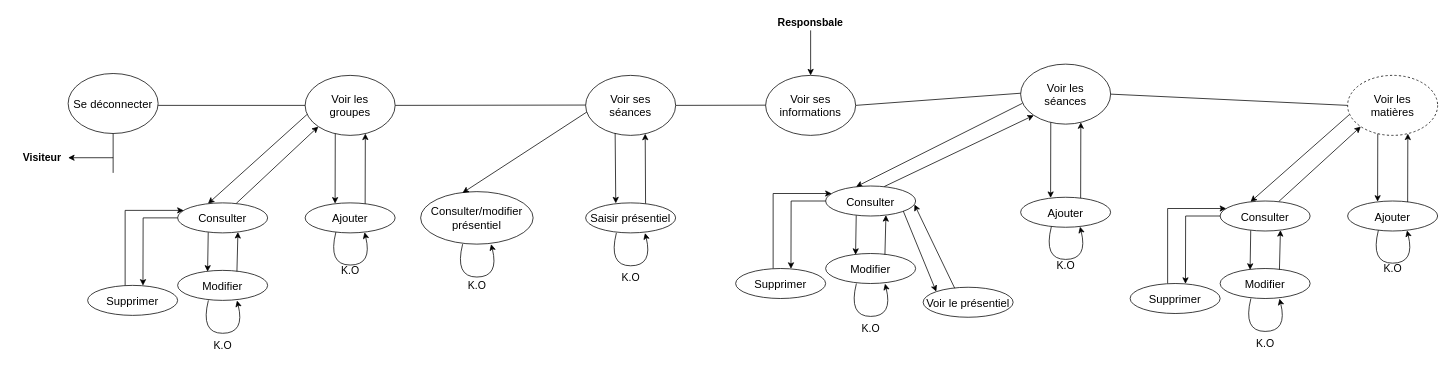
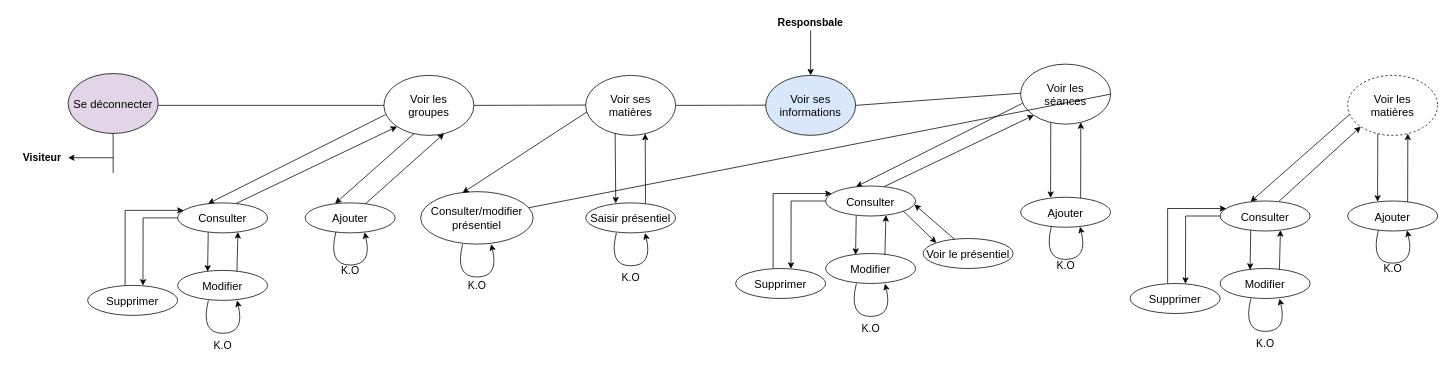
edge "Voir les séances" -- "Voir les matières": now "Voir les séances" -- "Consulter/modifier présentiel"
node "Se déconnecter": fillcolor #ffffff -> #e1d5e7
node "Voir les groupes": moved (350, 105) -> (429, 105)
node "Voir ses séances": label "Voir ses séances" -> "Voir ses matières"
node "Voir ses informations": fillcolor #ffffff -> #dae8fc
node "Voir le présentiel": moved (968, 302) -> (968, 254)
